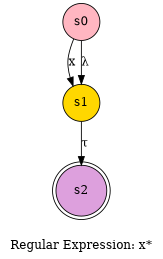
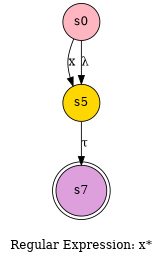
node "s1": label "s1" -> "s5"
node "s2": label "s2" -> "s7"
